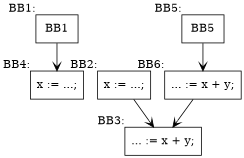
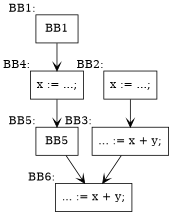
edge "x := ...; BB4:" -> "BB5 BB5:": added
edge "... := x + y; BB6:" -> "... := x + y; BB3:": reversed
